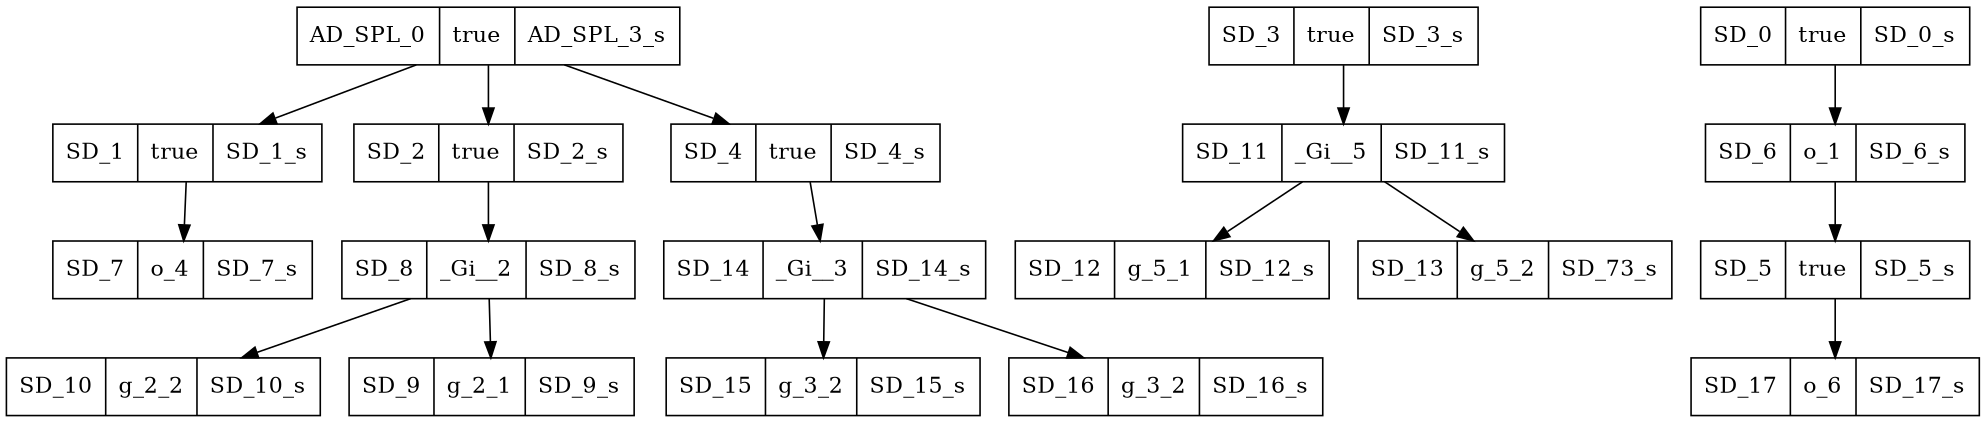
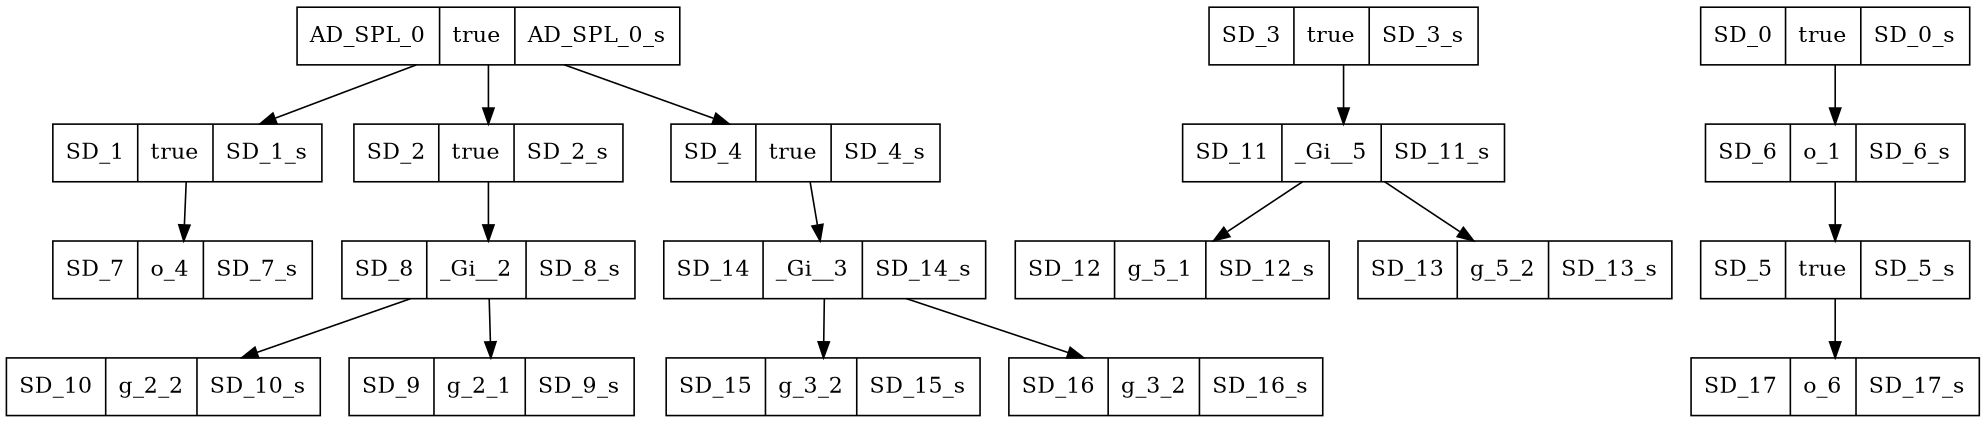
node "AD_SPL_0": text "AD_SPL_3_s" -> "AD_SPL_0_s"
node "SD_13": text "SD_73_s" -> "SD_13_s"
